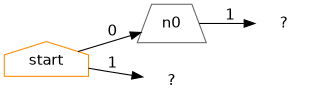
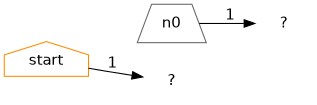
edge "start" -> "n0": removed, label "0"
